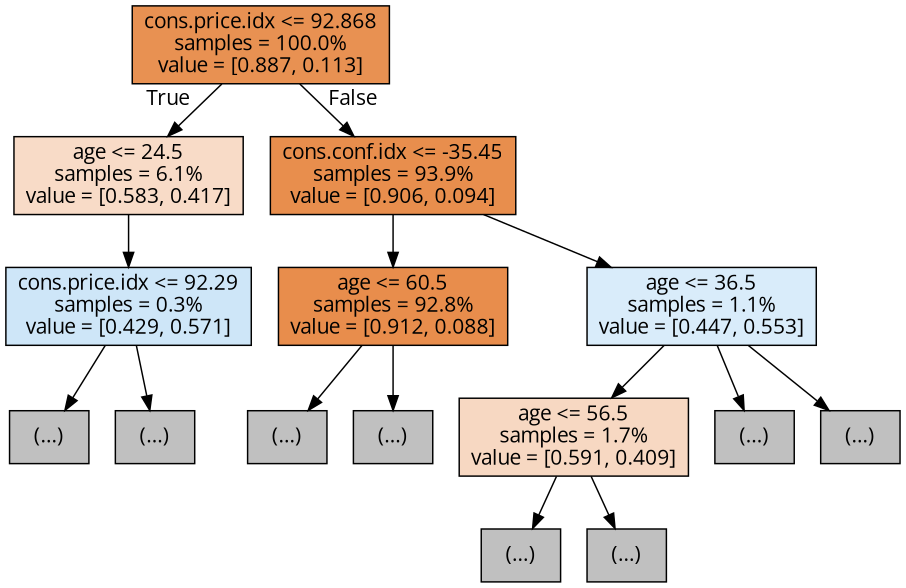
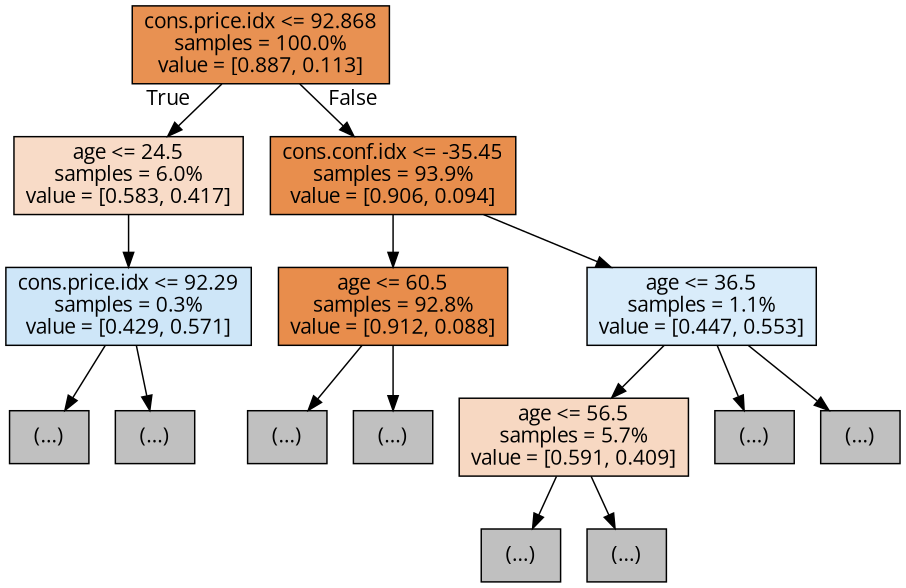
node "age <= 24.5 samples = 6.1% value = [0.583, 0.417]": label "age <= 24.5 samples = 6.1% value = [0.583, 0.417]" -> "age <= 24.5 samples = 6.0% value = [0.583, 0.417]"
node "age <= 56.5 samples = 1.7% value = [0.591, 0.409]": label "age <= 56.5 samples = 1.7% value = [0.591, 0.409]" -> "age <= 56.5 samples = 5.7% value = [0.591, 0.409]"
